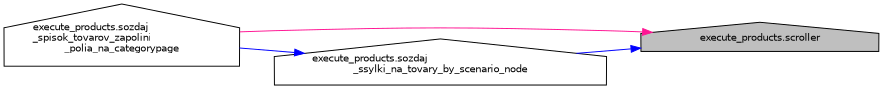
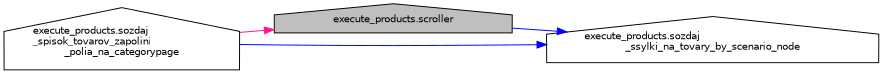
edge "execute_products.sozdaj _ssylki_na_tovary_by_scenario_node" -> "execute_products.scroller": reversed
